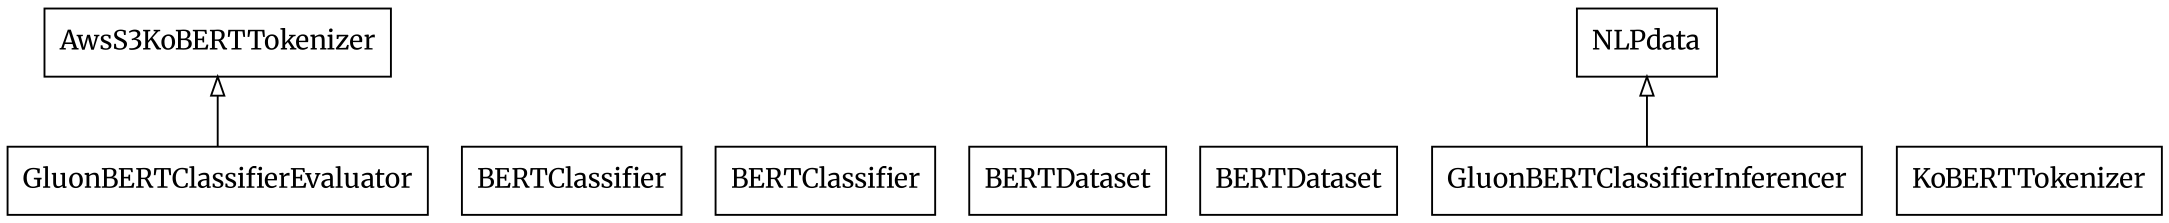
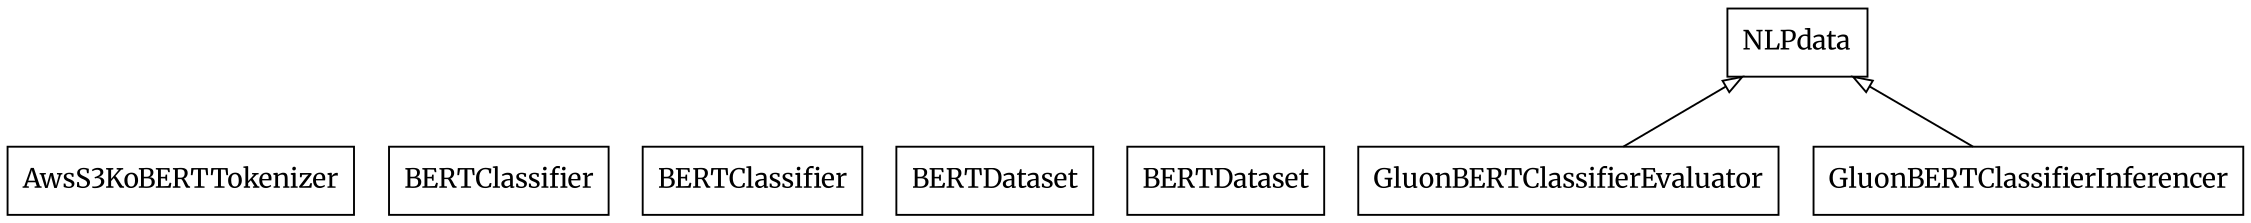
edge "GluonBERTClassifierEvaluator" -> "AwsS3KoBERTTokenizer": now "GluonBERTClassifierEvaluator" -> "NLPdata"
node "KoBERTTokenizer": removed
